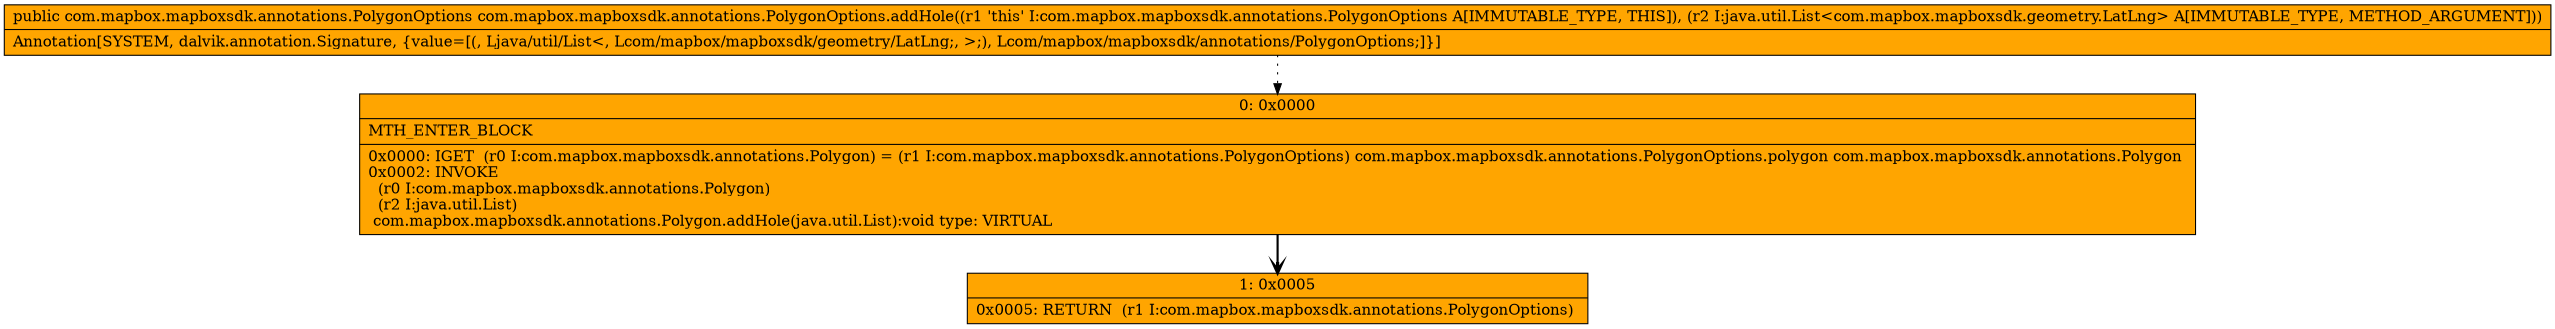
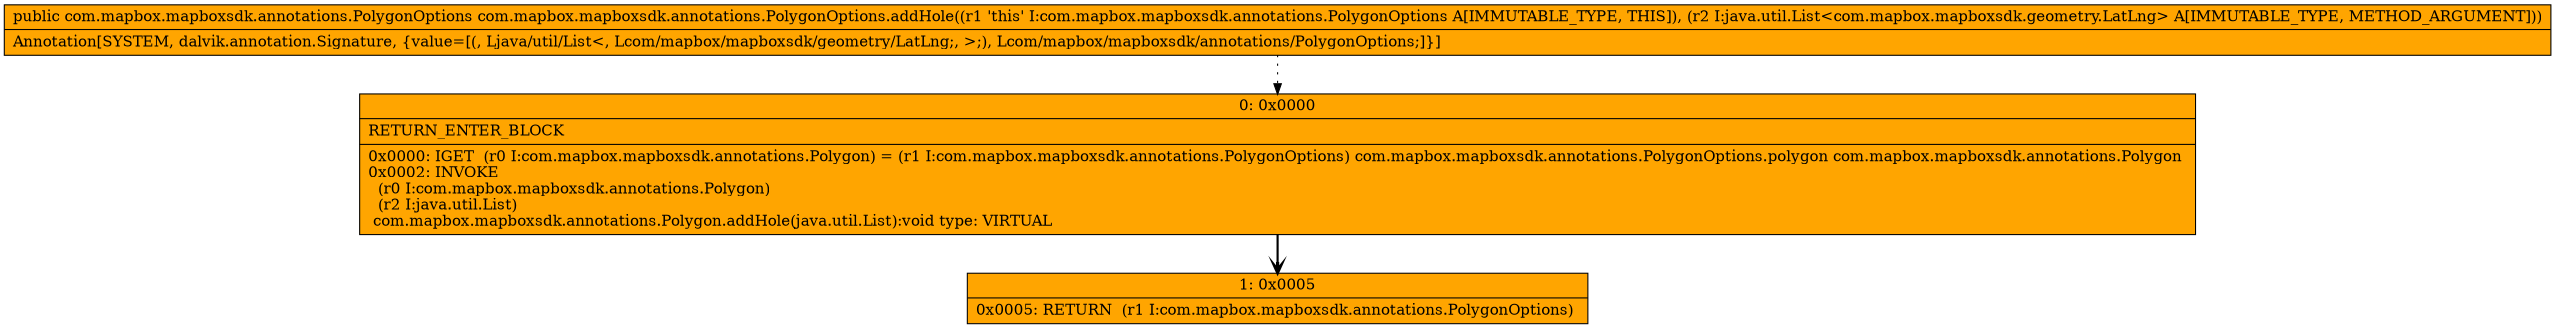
node "0: 0x0000": text "MTH_ENTER_BLOCK" -> "RETURN_ENTER_BLOCK"
